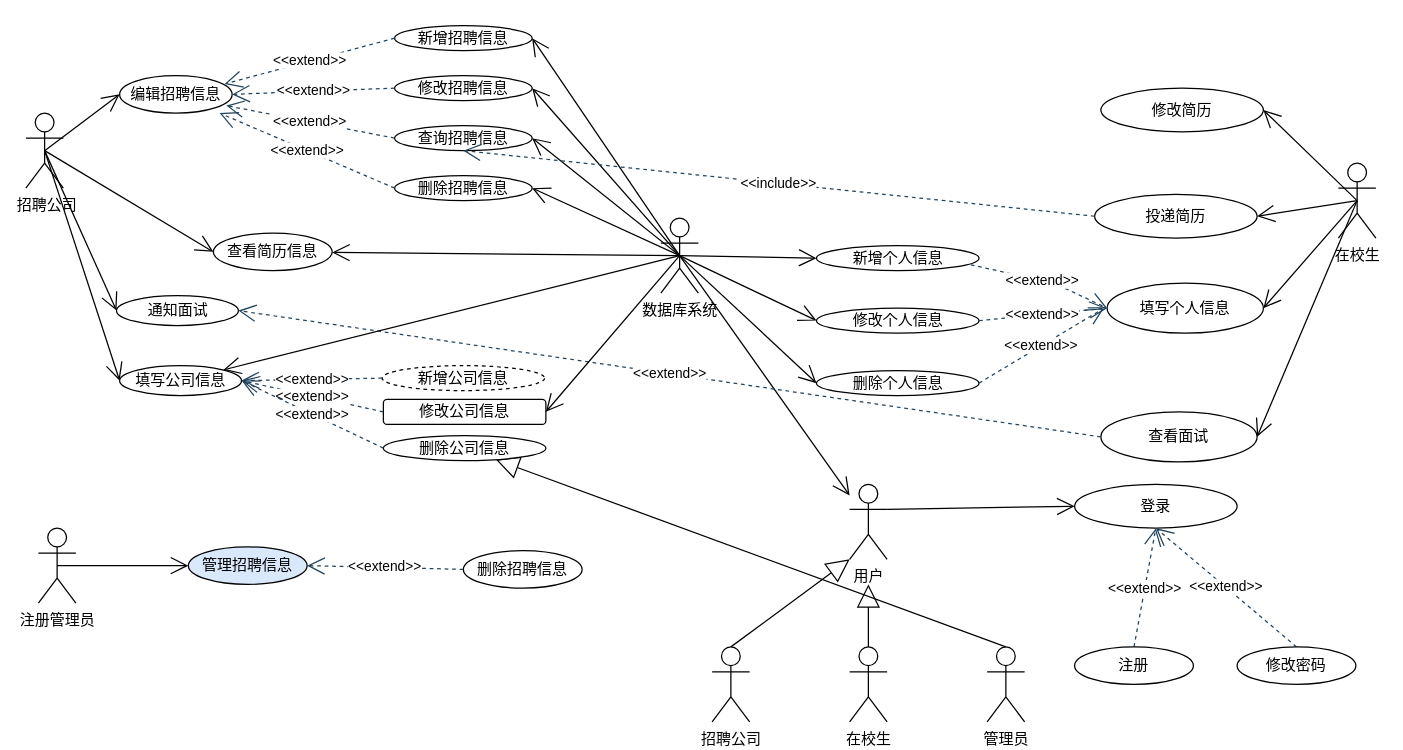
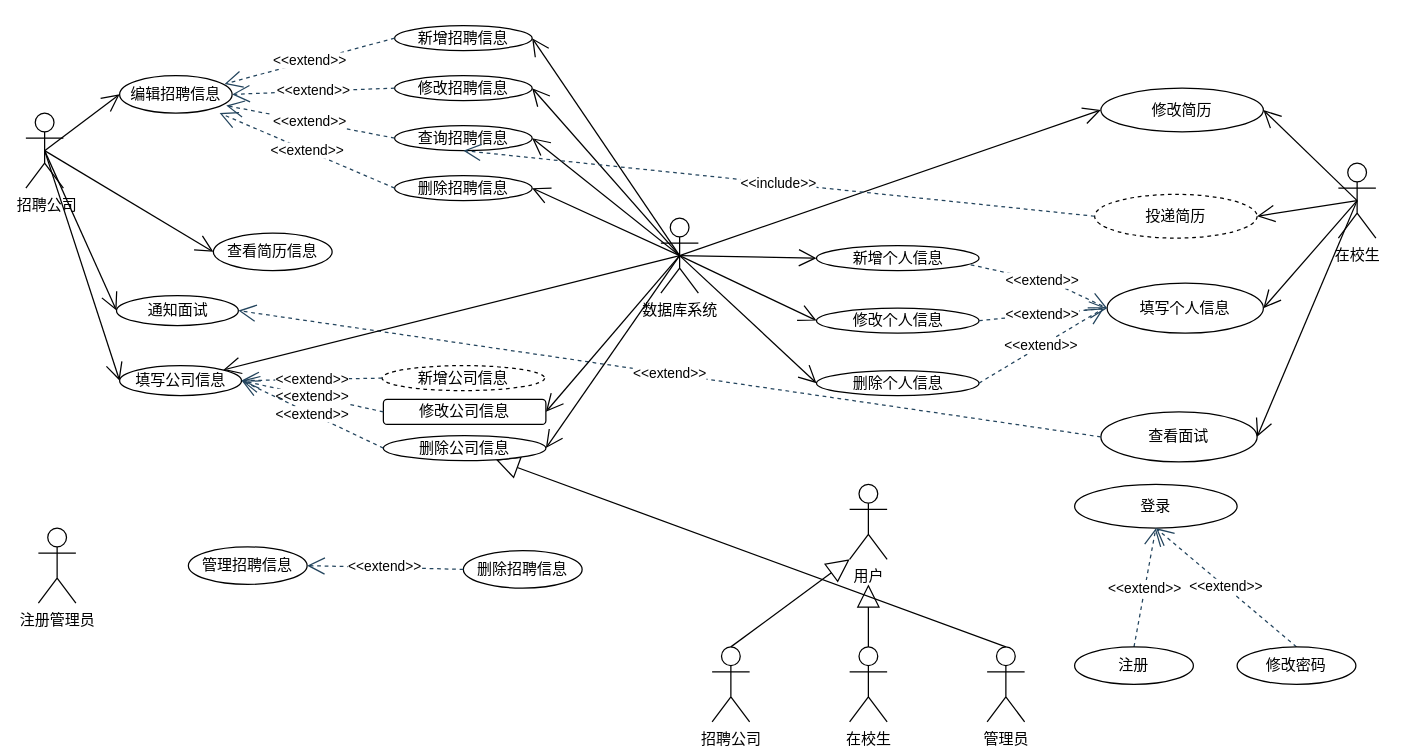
node "投递简历": style solid -> dashed
edge "数据库系统" -> "查看简历信息": now "数据库系统" -> "删除公司信息"
edge "数据库系统" -> "用户": now "数据库系统" -> "修改简历"
edge "用户" -> "登录": removed
edge "注册管理员" -> "管理招聘信息": removed
node "管理招聘信息": fillcolor #dae8fc -> #ffffff
